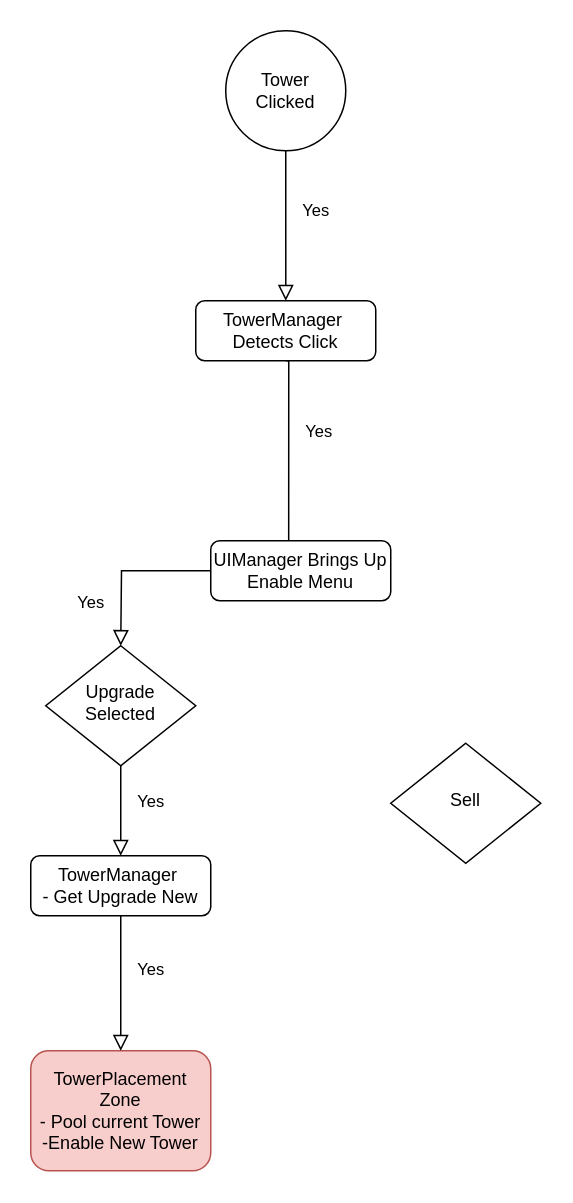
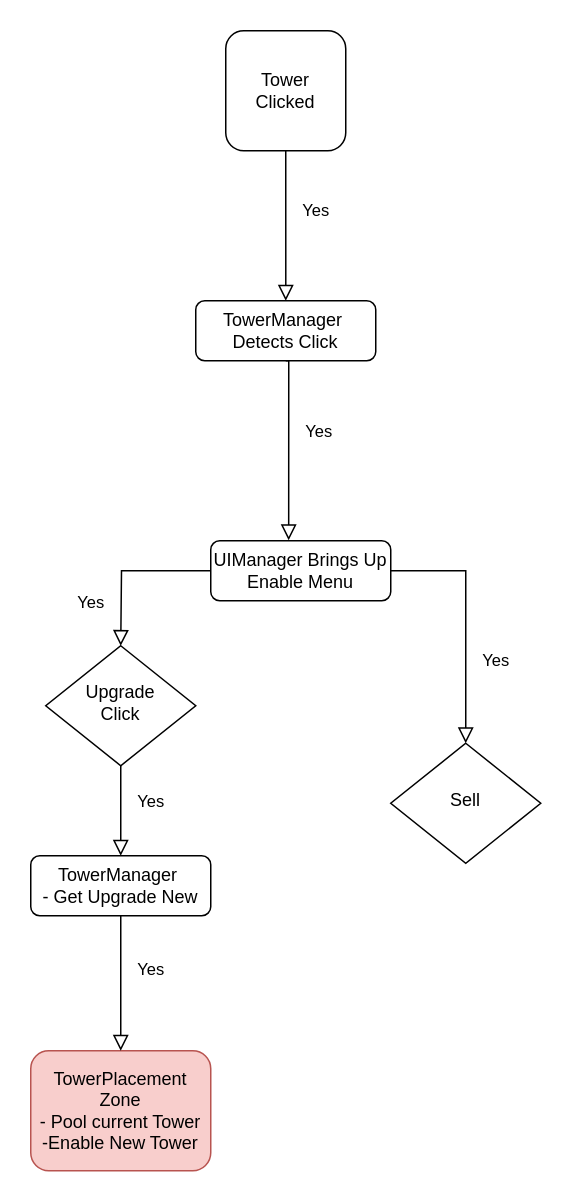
node "Tower Clicked": shape ellipse -> rounded rectangle
edge "TowerManager Detects Click" -- "UIManager Brings Up Enable Menu": arrowhead none -> block
edge "UIManager Brings Up Enable Menu" -> "Sell": added, label "Yes"
node "Upgrade Selected": label "Upgrade Selected" -> "Upgrade Click"
